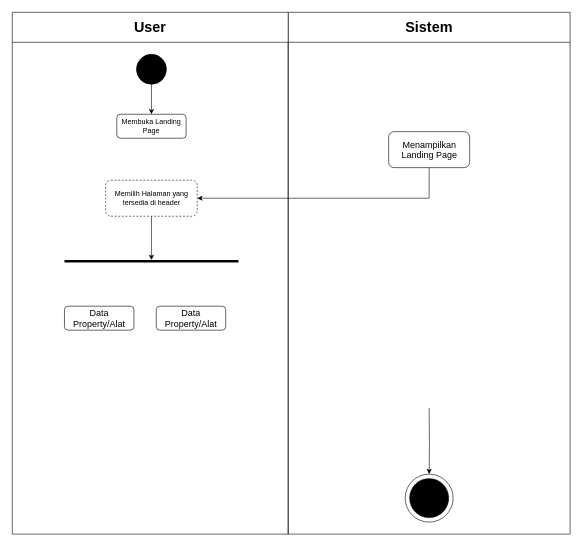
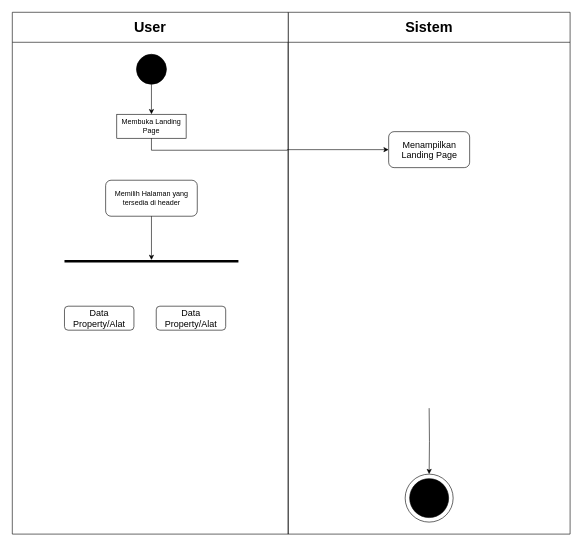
node "Membuka Landing Page": shape rounded rectangle -> rectangle
edge "Membuka Landing Page" -> "Menampilkan Landing Page": added
node "Memilih Halaman yang tersedia di header": style dashed -> solid
edge "Menampilkan Landing Page" -> "Memilih Halaman yang tersedia di header": removed
